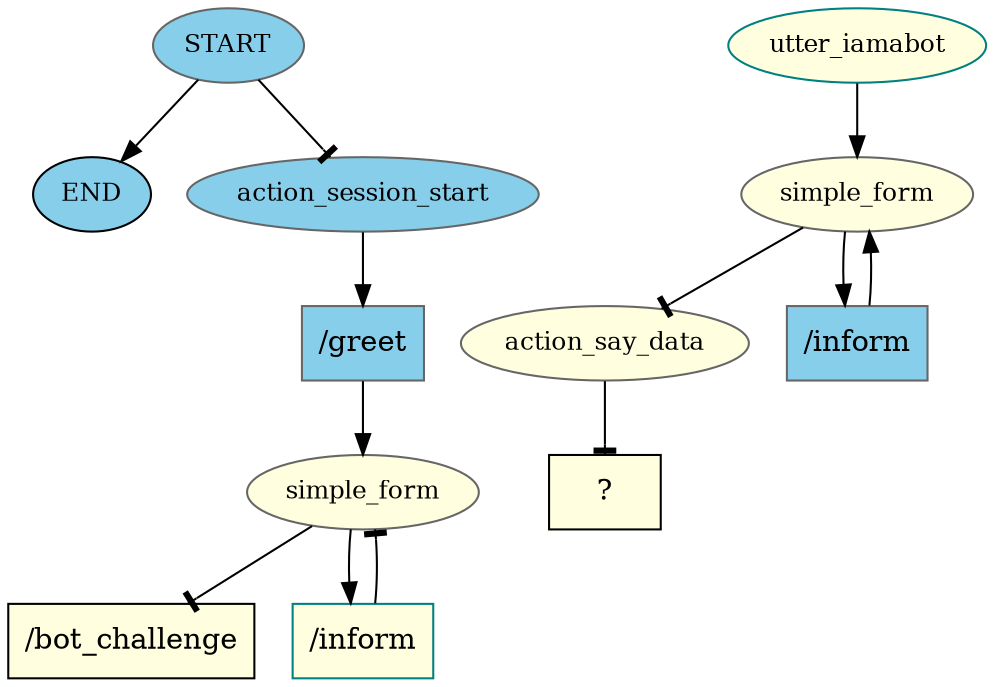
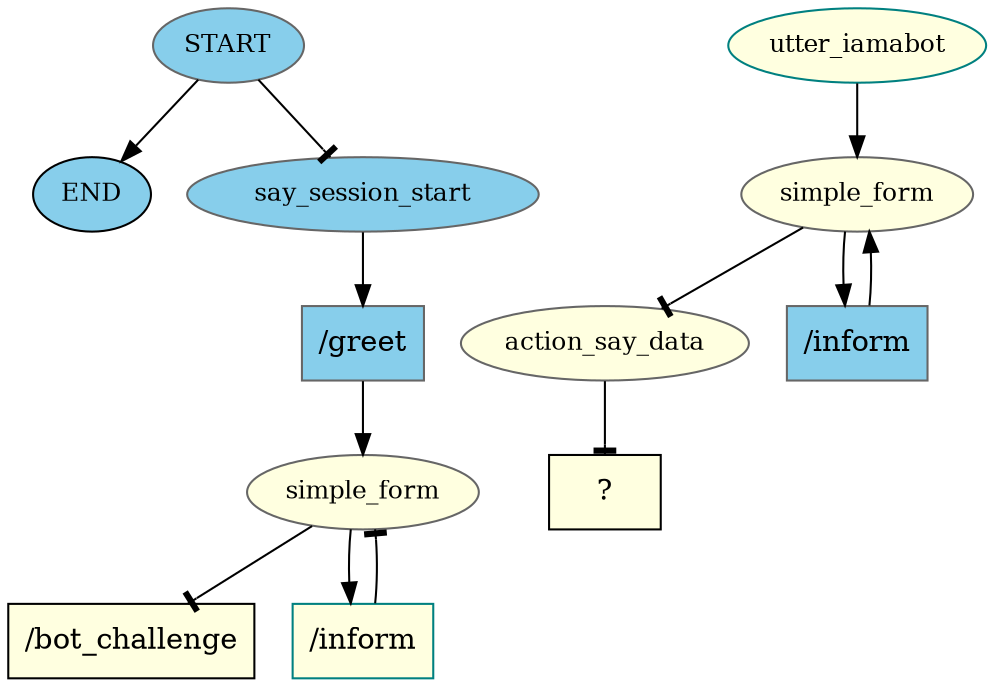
node "action_session_start": label "action_session_start" -> "say_session_start"
